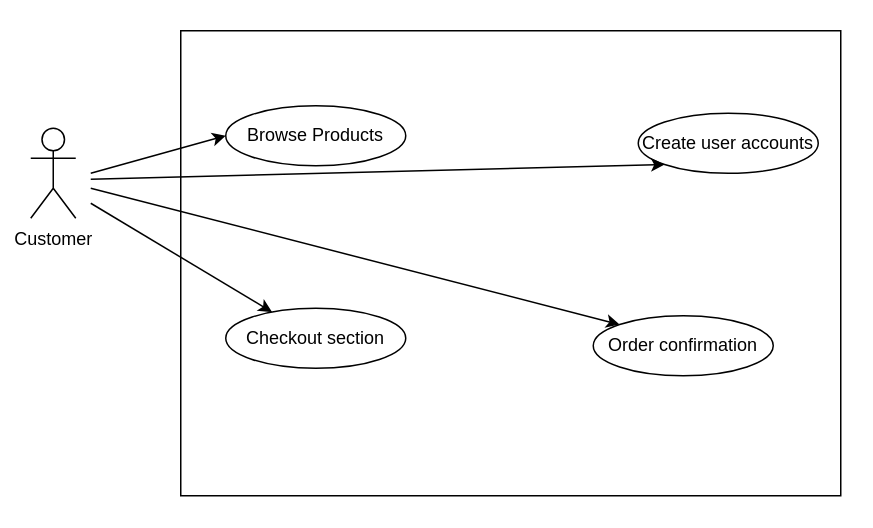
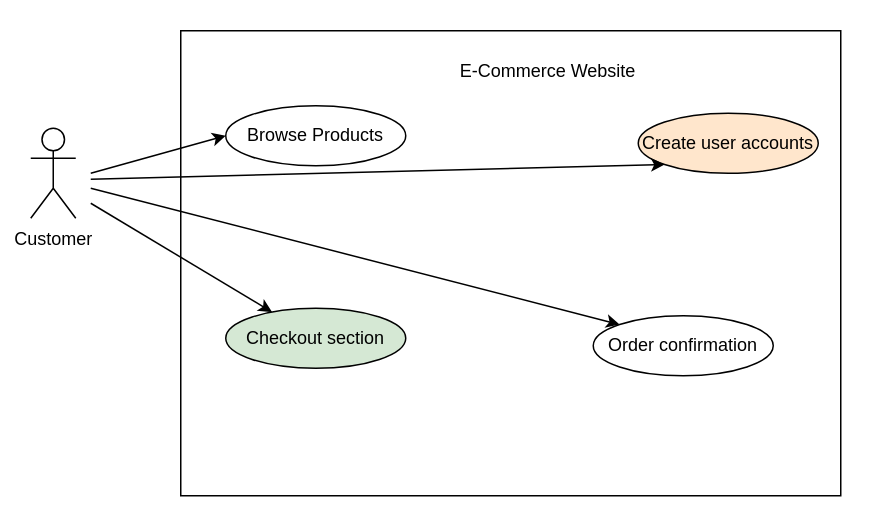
node "E-Commerce Website": added
node "Create user accounts": fillcolor #ffffff -> #ffe6cc
node "Checkout section": fillcolor #ffffff -> #d5e8d4
